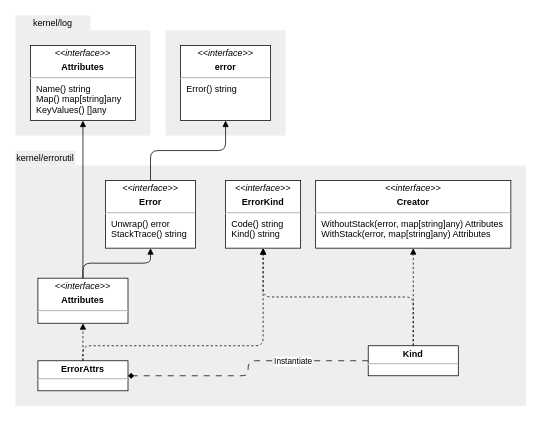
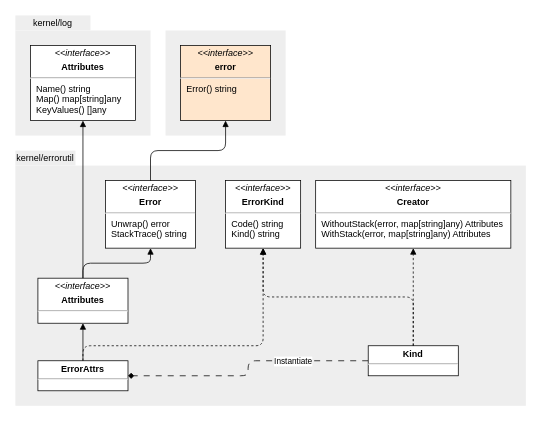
node "<<interface>> error Error() string": fillcolor #ffffff -> #ffe6cc
edge "ErrorAttrs" -> "<<interface>> Attributes": style dashed -> solid
